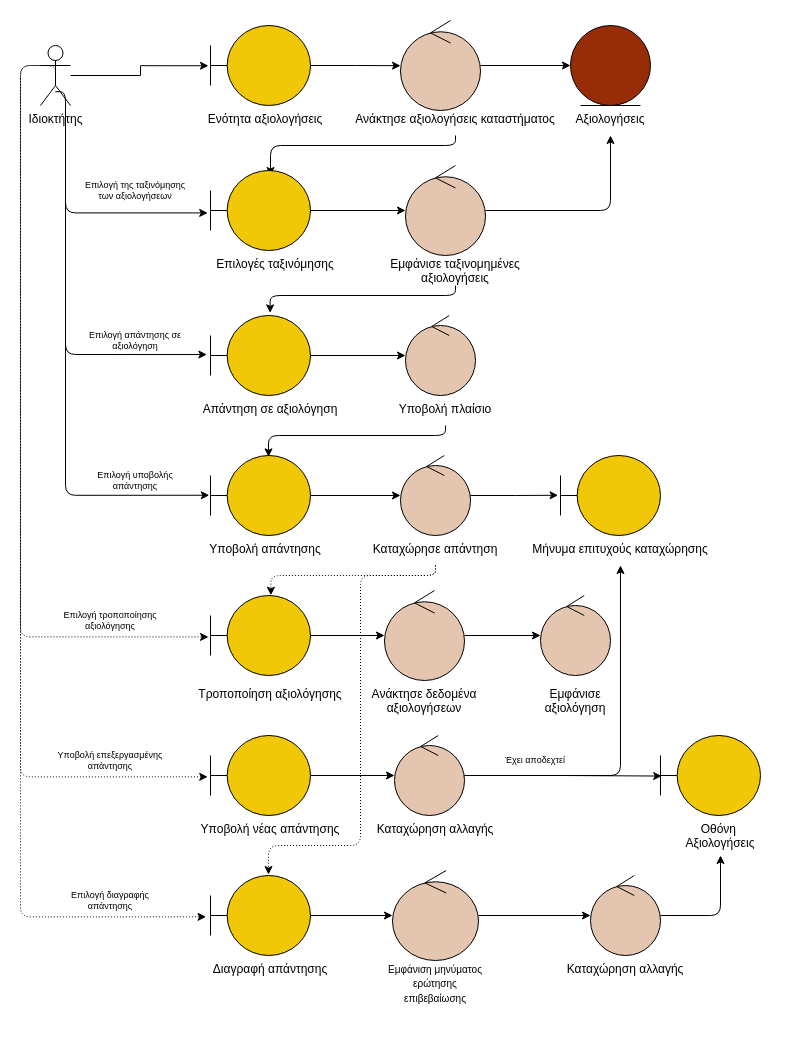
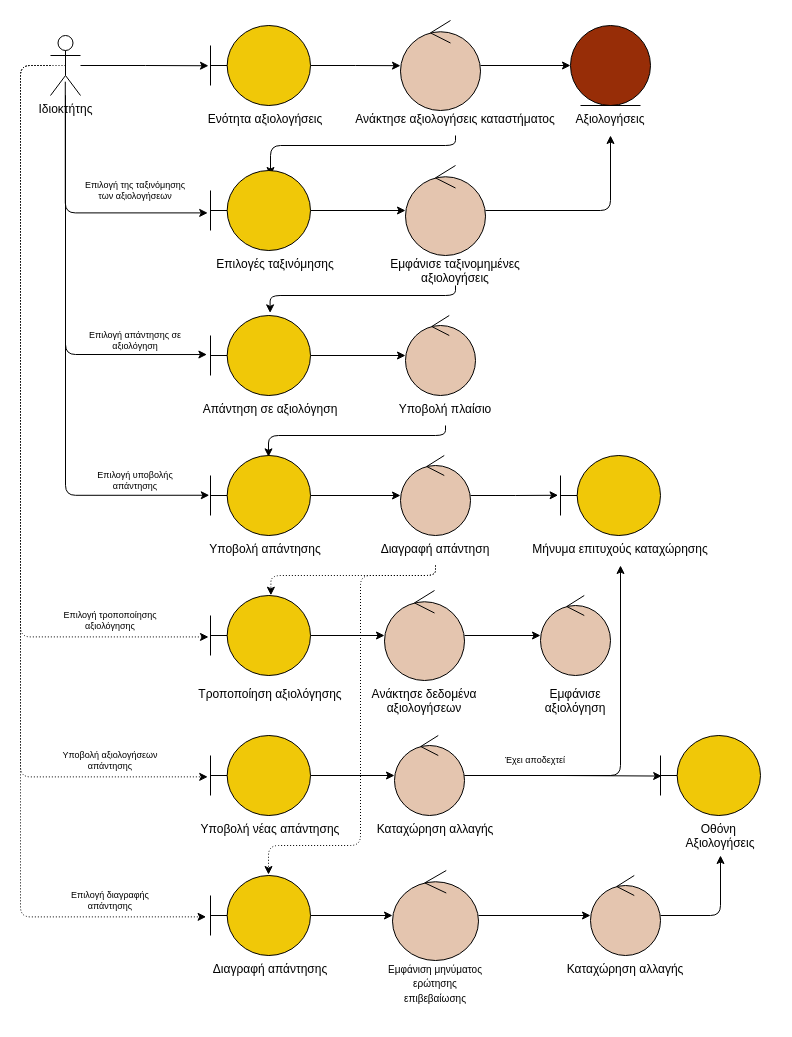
node "Ιδιοκτήτης": moved (56, 76) -> (66, 66)
node "Καταχώρησε απάντηση": label "Καταχώρησε απάντηση" -> "Διαγραφή απάντηση"
node "Υποβολή επεξεργασμένης απάντησης": label "Υποβολή επεξεργασμένης απάντησης" -> "Υποβολή αξιολογήσεων απάντησης"
